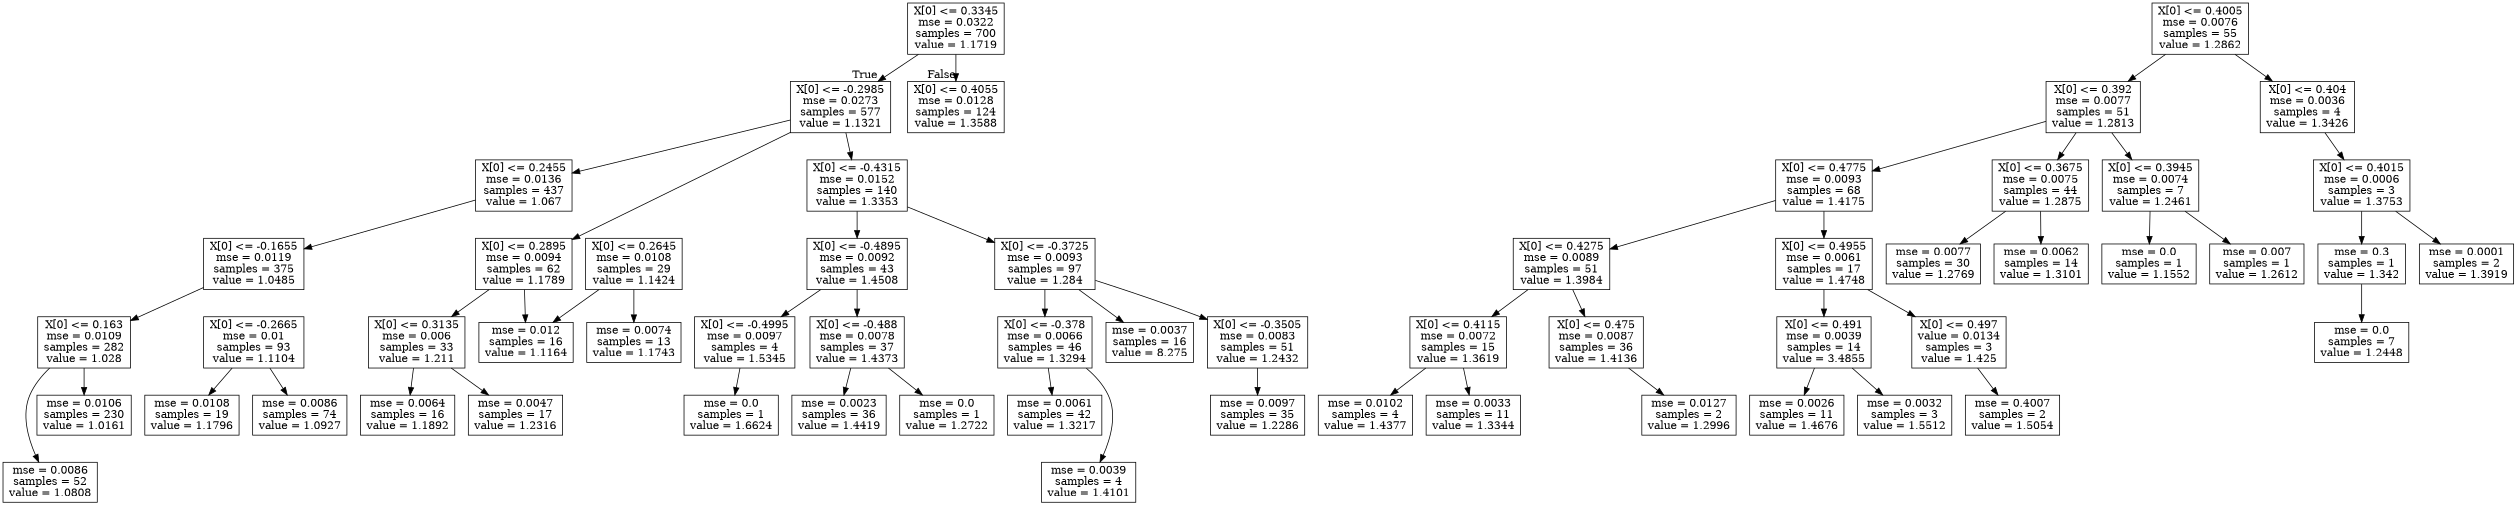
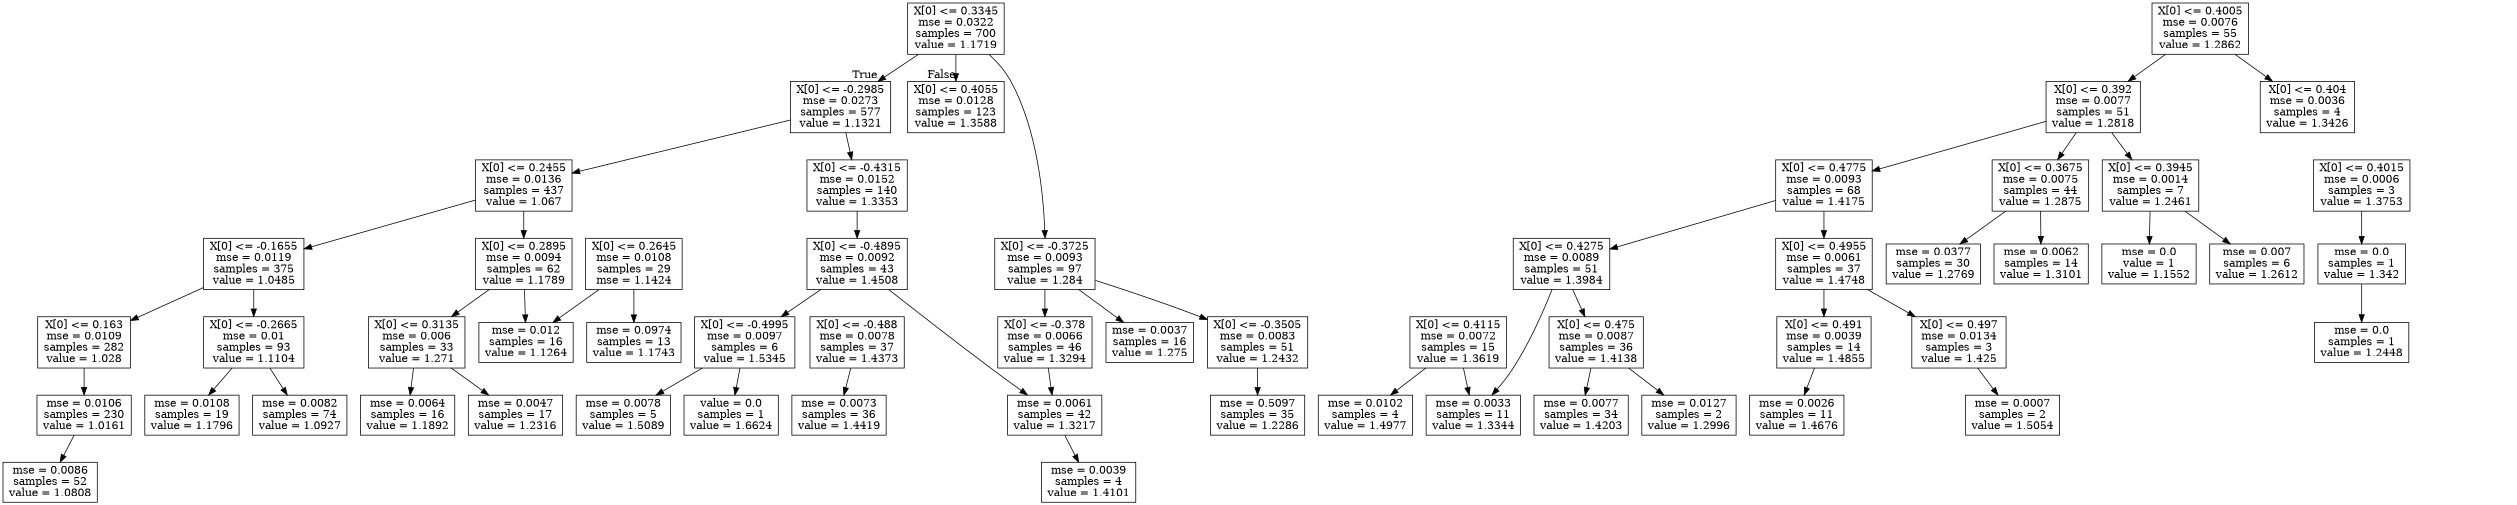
node "X[0] <= 0.4055 mse = 0.0128 samples = 124 value = 1.3588": label "X[0] <= 0.4055 mse = 0.0128 samples = 124 value = 1.3588" -> "X[0] <= 0.4055 mse = 0.0128 samples = 123 value = 1.3588"
node "X[0] <= 0.392 mse = 0.0077 samples = 51 value = 1.2813": label "X[0] <= 0.392 mse = 0.0077 samples = 51 value = 1.2813" -> "X[0] <= 0.392 mse = 0.0077 samples = 51 value = 1.2818"
edge "X[0] <= 0.404 mse = 0.0036 samples = 4 value = 1.3426" -> "X[0] <= 0.4015 mse = 0.0006 samples = 3 value = 1.3753": removed
edge "X[0] <= -0.2985 mse = 0.0273 samples = 577 value = 1.1321" -> "X[0] <= 0.2895 mse = 0.0094 samples = 62 value = 1.1789": now "X[0] <= 0.2455 mse = 0.0136 samples = 437 value = 1.067" -> "X[0] <= 0.2895 mse = 0.0094 samples = 62 value = 1.1789"
node "X[0] <= 0.3945 mse = 0.0074 samples = 7 value = 1.2461": label "X[0] <= 0.3945 mse = 0.0074 samples = 7 value = 1.2461" -> "X[0] <= 0.3945 mse = 0.0014 samples = 7 value = 1.2461"
edge "X[0] <= -0.4315 mse = 0.0152 samples = 140 value = 1.3353" -> "X[0] <= -0.3725 mse = 0.0093 samples = 97 value = 1.284": now "X[0] <= 0.3345 mse = 0.0322 samples = 700 value = 1.1719" -> "X[0] <= -0.3725 mse = 0.0093 samples = 97 value = 1.284"
node "X[0] <= 0.2645 mse = 0.0108 samples = 29 value = 1.1424": label "X[0] <= 0.2645 mse = 0.0108 samples = 29 value = 1.1424" -> "X[0] <= 0.2645 mse = 0.0108 samples = 29 mse = 1.1424"
node "X[0] <= 0.4955 mse = 0.0061 samples = 17 value = 1.4748": label "X[0] <= 0.4955 mse = 0.0061 samples = 17 value = 1.4748" -> "X[0] <= 0.4955 mse = 0.0061 samples = 37 value = 1.4748"
node "mse = 0.0077 samples = 30 value = 1.2769": label "mse = 0.0077 samples = 30 value = 1.2769" -> "mse = 0.0377 samples = 30 value = 1.2769"
node "mse = 0.0 samples = 1 value = 1.1552": label "mse = 0.0 samples = 1 value = 1.1552" -> "mse = 0.0 value = 1 value = 1.1552"
node "mse = 0.007 samples = 1 value = 1.2612": label "mse = 0.007 samples = 1 value = 1.2612" -> "mse = 0.007 samples = 6 value = 1.2612"
node "mse = 0.3 samples = 1 value = 1.342": label "mse = 0.3 samples = 1 value = 1.342" -> "mse = 0.0 samples = 1 value = 1.342"
node "mse = 0.0001 samples = 2 value = 1.3919": removed
edge "X[0] <= -0.1655 mse = 0.0119 samples = 375 value = 1.0485" -> "X[0] <= -0.2665 mse = 0.01 samples = 93 value = 1.1104": added
edge "X[0] <= -0.4895 mse = 0.0092 samples = 43 value = 1.4508" -> "X[0] <= -0.488 mse = 0.0078 samples = 37 value = 1.4373": now "X[0] <= -0.4895 mse = 0.0092 samples = 43 value = 1.4508" -> "mse = 0.0061 samples = 42 value = 1.3217"
edge "X[0] <= 0.4275 mse = 0.0089 samples = 51 value = 1.3984" -> "X[0] <= 0.4115 mse = 0.0072 samples = 15 value = 1.3619": now "X[0] <= 0.4275 mse = 0.0089 samples = 51 value = 1.3984" -> "mse = 0.0033 samples = 11 value = 1.3344"
node "X[0] <= 0.3135 mse = 0.006 samples = 33 value = 1.211": label "X[0] <= 0.3135 mse = 0.006 samples = 33 value = 1.211" -> "X[0] <= 0.3135 mse = 0.006 samples = 33 value = 1.271"
node "mse = 0.012 samples = 16 value = 1.1164": label "mse = 0.012 samples = 16 value = 1.1164" -> "mse = 0.012 samples = 16 value = 1.1264"
node "mse = 0.0074 samples = 13 value = 1.1743": label "mse = 0.0074 samples = 13 value = 1.1743" -> "mse = 0.0974 samples = 13 value = 1.1743"
node "X[0] <= -0.4995 mse = 0.0097 samples = 4 value = 1.5345": label "X[0] <= -0.4995 mse = 0.0097 samples = 4 value = 1.5345" -> "X[0] <= -0.4995 mse = 0.0097 samples = 6 value = 1.5345"
node "mse = 0.0037 samples = 16 value = 8.275": label "mse = 0.0037 samples = 16 value = 8.275" -> "mse = 0.0037 samples = 16 value = 1.275"
node "X[0] <= 0.475 mse = 0.0087 samples = 36 value = 1.4136": label "X[0] <= 0.475 mse = 0.0087 samples = 36 value = 1.4136" -> "X[0] <= 0.475 mse = 0.0087 samples = 36 value = 1.4138"
node "X[0] <= 0.491 mse = 0.0039 samples = 14 value = 3.4855": label "X[0] <= 0.491 mse = 0.0039 samples = 14 value = 3.4855" -> "X[0] <= 0.491 mse = 0.0039 samples = 14 value = 1.4855"
node "X[0] <= 0.497 value = 0.0134 samples = 3 value = 1.425": label "X[0] <= 0.497 value = 0.0134 samples = 3 value = 1.425" -> "X[0] <= 0.497 mse = 0.0134 samples = 3 value = 1.425"
node "mse = 0.0 samples = 7 value = 1.2448": label "mse = 0.0 samples = 7 value = 1.2448" -> "mse = 0.0 samples = 1 value = 1.2448"
edge "X[0] <= -0.378 mse = 0.0066 samples = 46 value = 1.3294" -> "mse = 0.0039 samples = 4 value = 1.4101": now "mse = 0.0061 samples = 42 value = 1.3217" -> "mse = 0.0039 samples = 4 value = 1.4101"
edge "X[0] <= 0.163 mse = 0.0109 samples = 282 value = 1.028" -> "mse = 0.0086 samples = 52 value = 1.0808": now "mse = 0.0106 samples = 230 value = 1.0161" -> "mse = 0.0086 samples = 52 value = 1.0808"
node "mse = 0.0086 samples = 74 value = 1.0927": label "mse = 0.0086 samples = 74 value = 1.0927" -> "mse = 0.0082 samples = 74 value = 1.0927"
node "mse = 0.0078 samples = 5 value = 1.5089": added
node "mse = 0.0 samples = 1 value = 1.6624": label "mse = 0.0 samples = 1 value = 1.6624" -> "value = 0.0 samples = 1 value = 1.6624"
node "mse = 0.0023 samples = 36 value = 1.4419": label "mse = 0.0023 samples = 36 value = 1.4419" -> "mse = 0.0073 samples = 36 value = 1.4419"
node "mse = 0.0 samples = 1 value = 1.2722": removed
node "mse = 0.0097 samples = 35 value = 1.2286": label "mse = 0.0097 samples = 35 value = 1.2286" -> "mse = 0.5097 samples = 35 value = 1.2286"
node "mse = 0.0102 samples = 4 value = 1.4377": label "mse = 0.0102 samples = 4 value = 1.4377" -> "mse = 0.0102 samples = 4 value = 1.4977"
node "mse = 0.0077 samples = 34 value = 1.4203": added
node "mse = 0.0032 samples = 3 value = 1.5512": removed
node "mse = 0.4007 samples = 2 value = 1.5054": label "mse = 0.4007 samples = 2 value = 1.5054" -> "mse = 0.0007 samples = 2 value = 1.5054"
